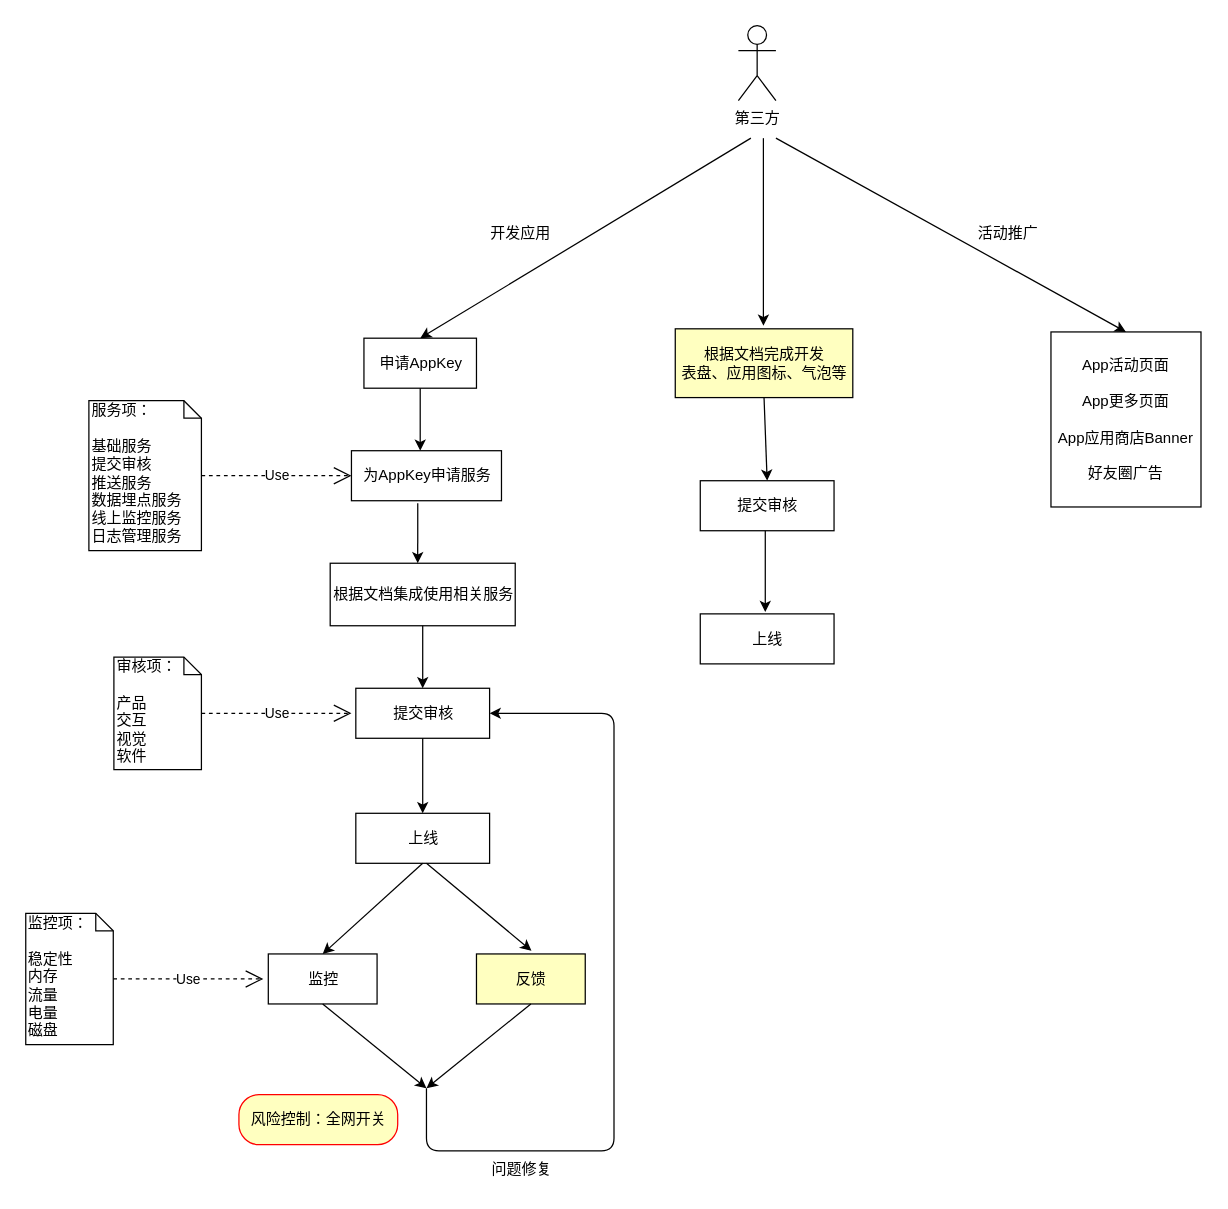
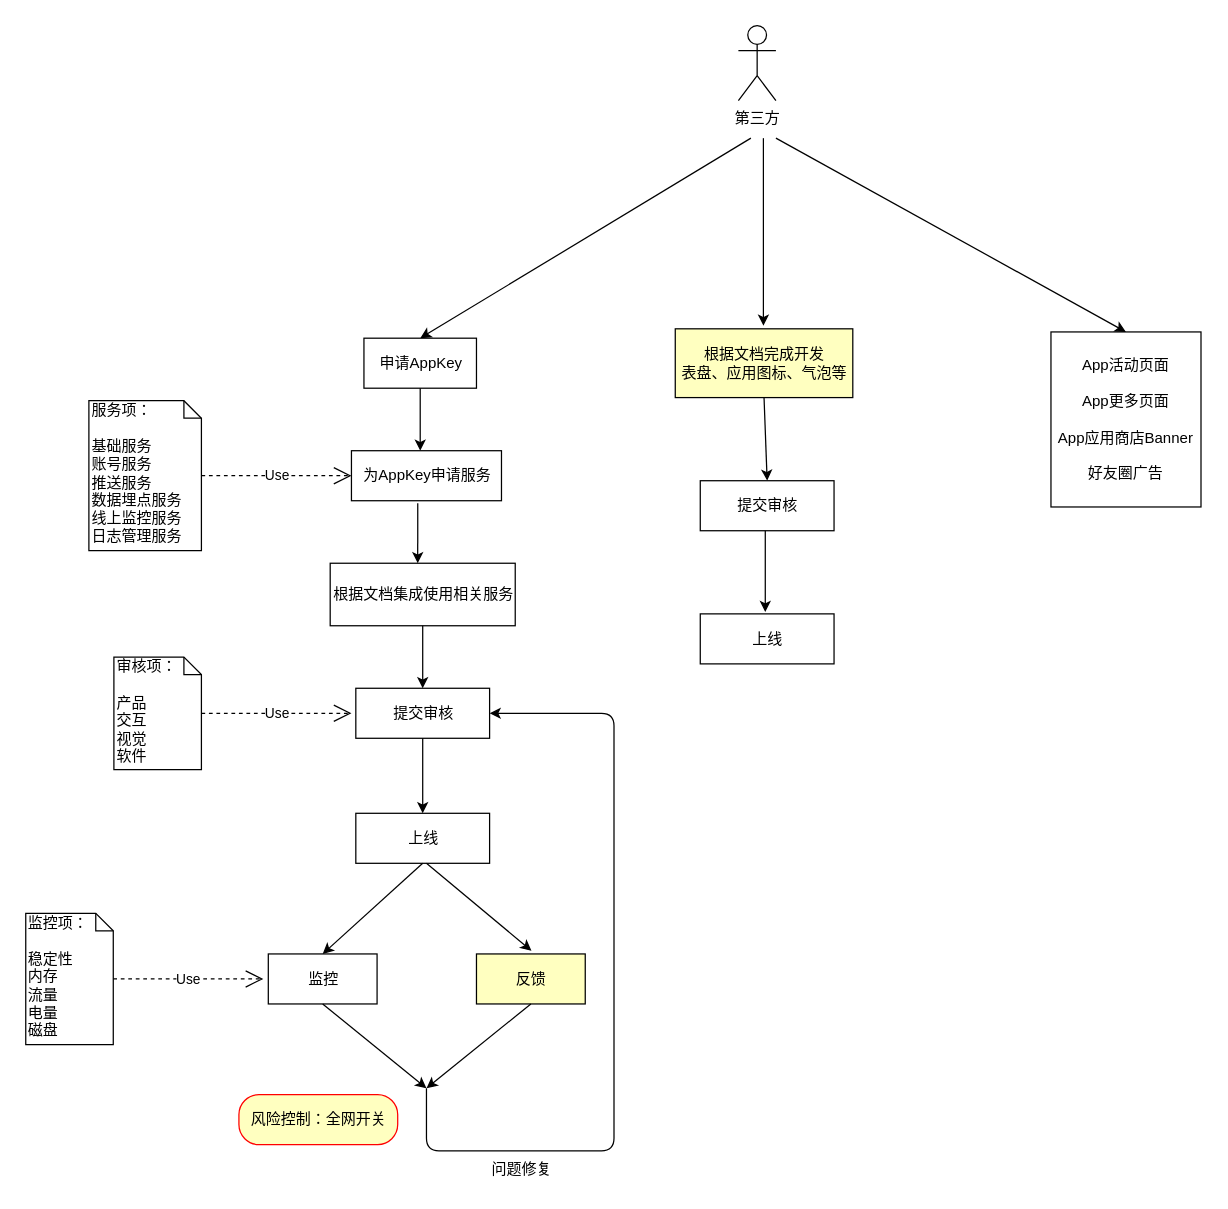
node "开发应用": removed
node "活动推广": removed
node "服务项： 基础服务 提交审核 推送服务 数据埋点服务 线上监控服务 日志管理服务": label "服务项： 基础服务 提交审核 推送服务 数据埋点服务 线上监控服务 日志管理服务" -> "服务项： 基础服务 账号服务 推送服务 数据埋点服务 线上监控服务 日志管理服务"
